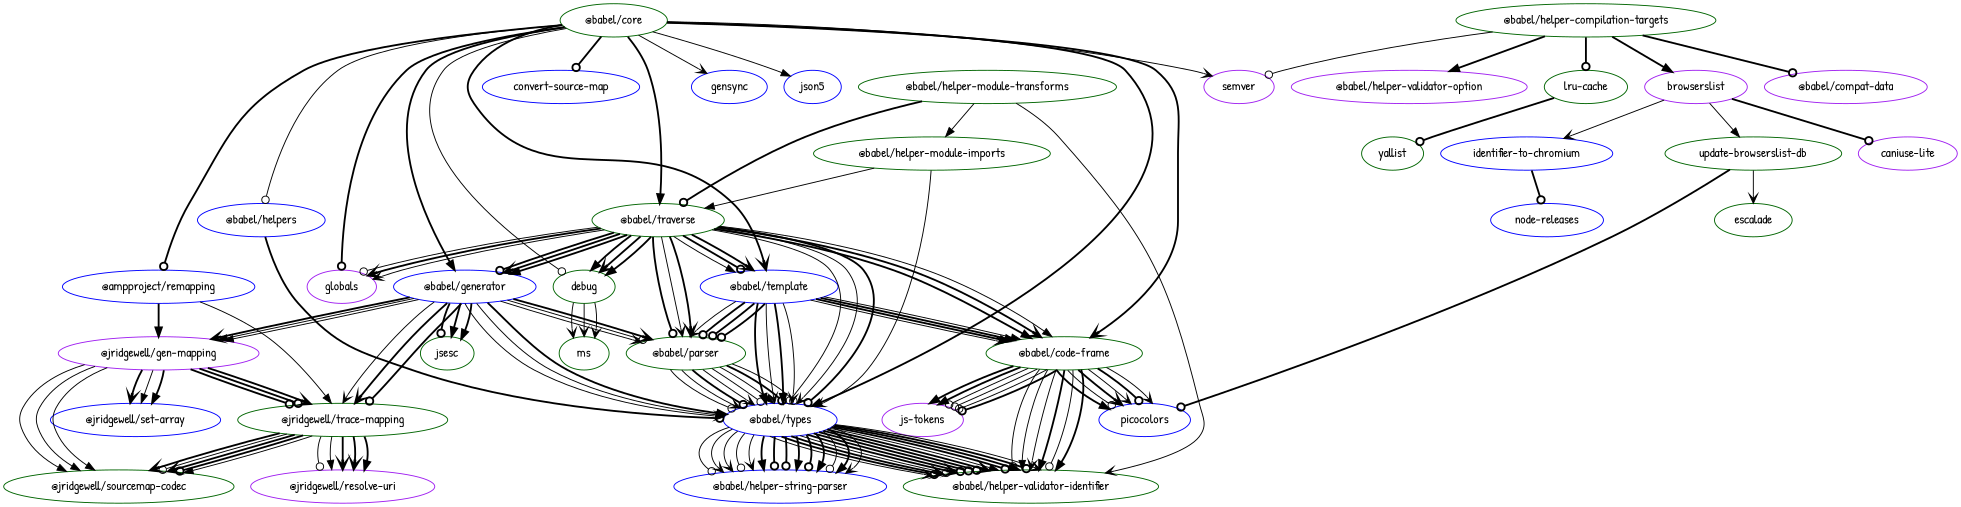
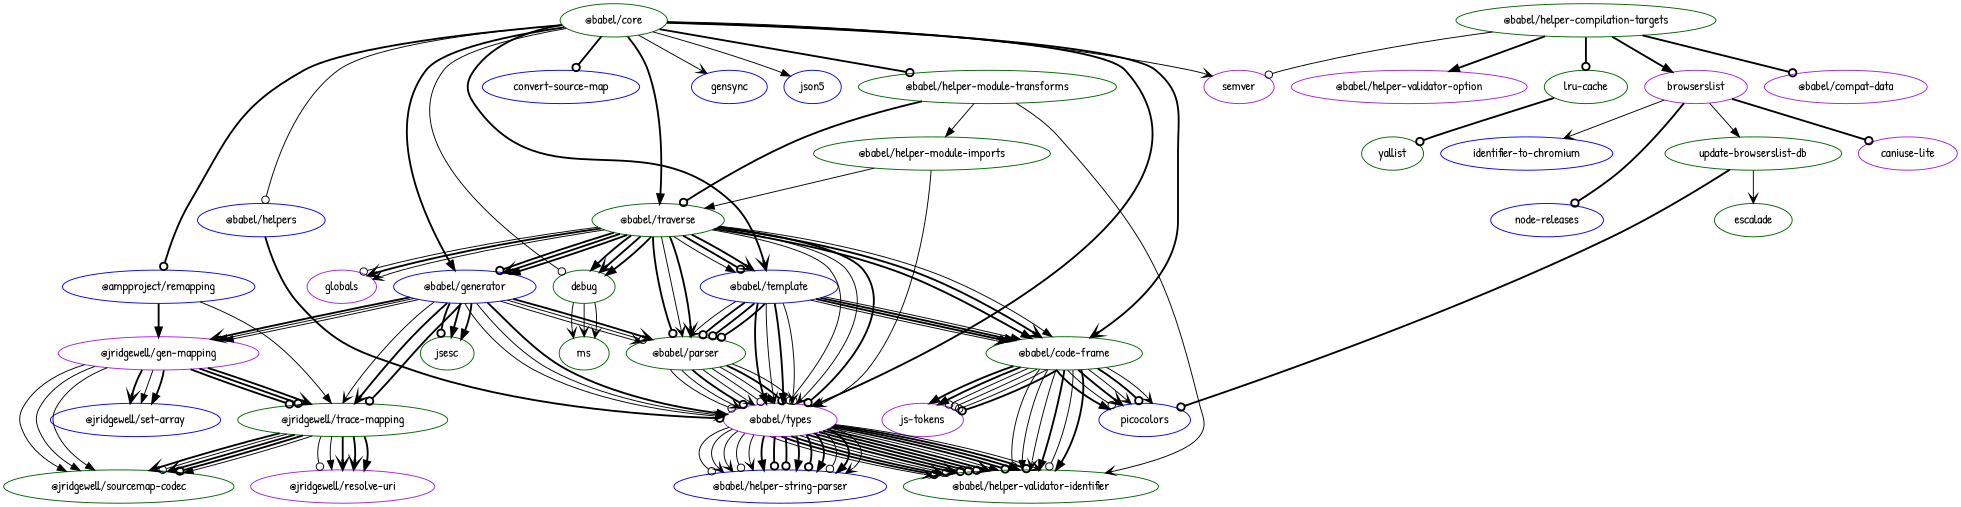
edge "@babel/core" -> "globals": now "@babel/core" -> "@babel/helper-module-transforms"
edge "identifier-to-chromium" -> "node-releases": now "browserslist" -> "node-releases"
node "@babel/types": color blue -> purple
